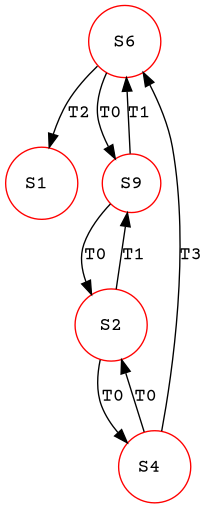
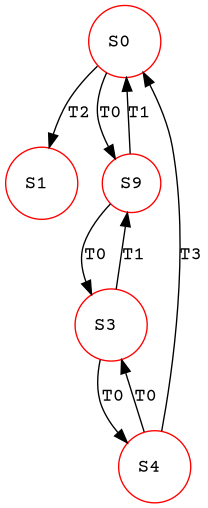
node "S6": label "S6" -> "S0"
node "S2": label "S2" -> "S3"
